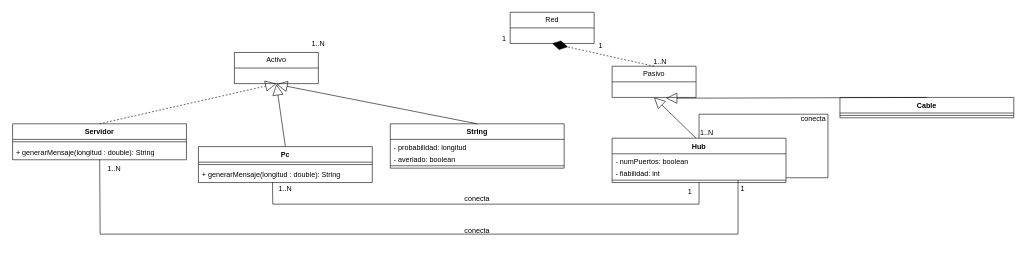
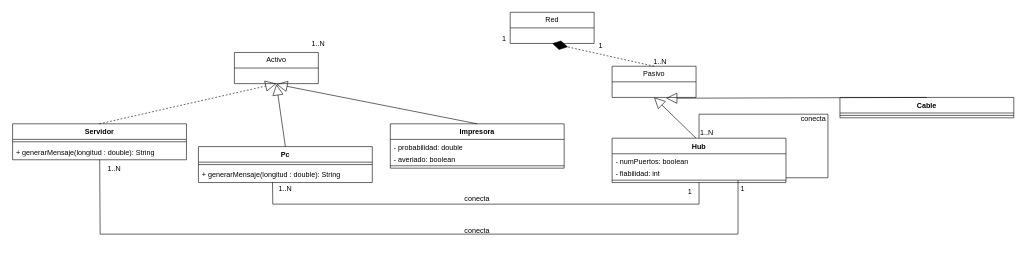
node "String": label "String" -> "Impresora"
node "- probabilidad: longitud": label "- probabilidad: longitud" -> "- probabilidad: double"
